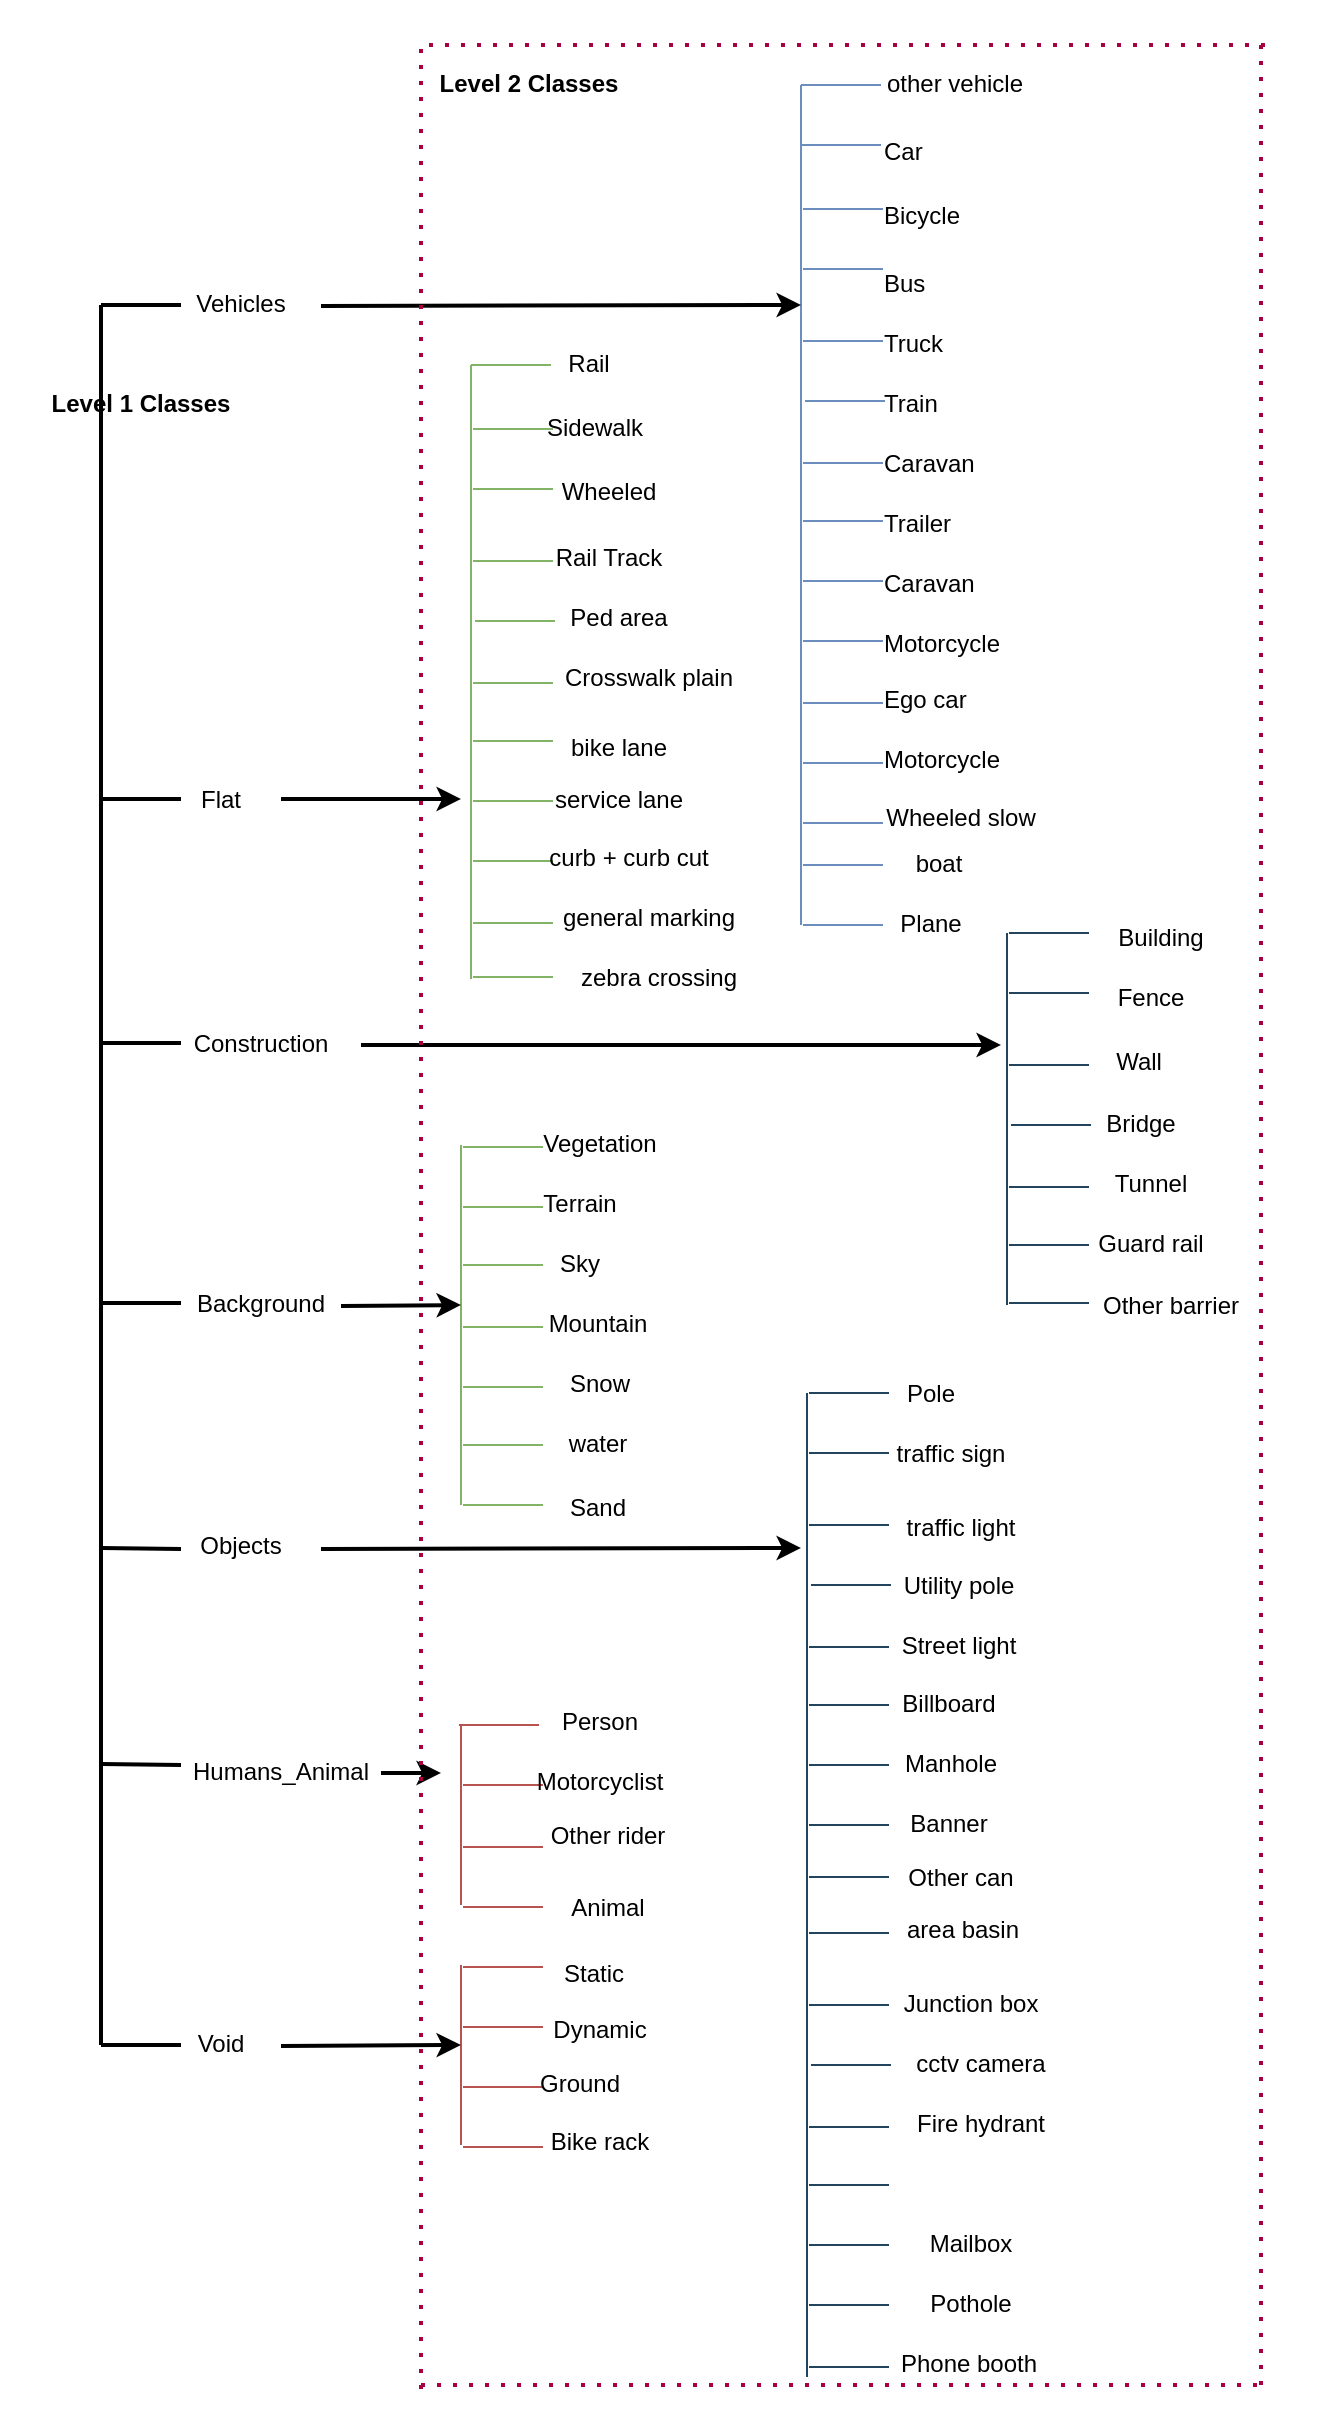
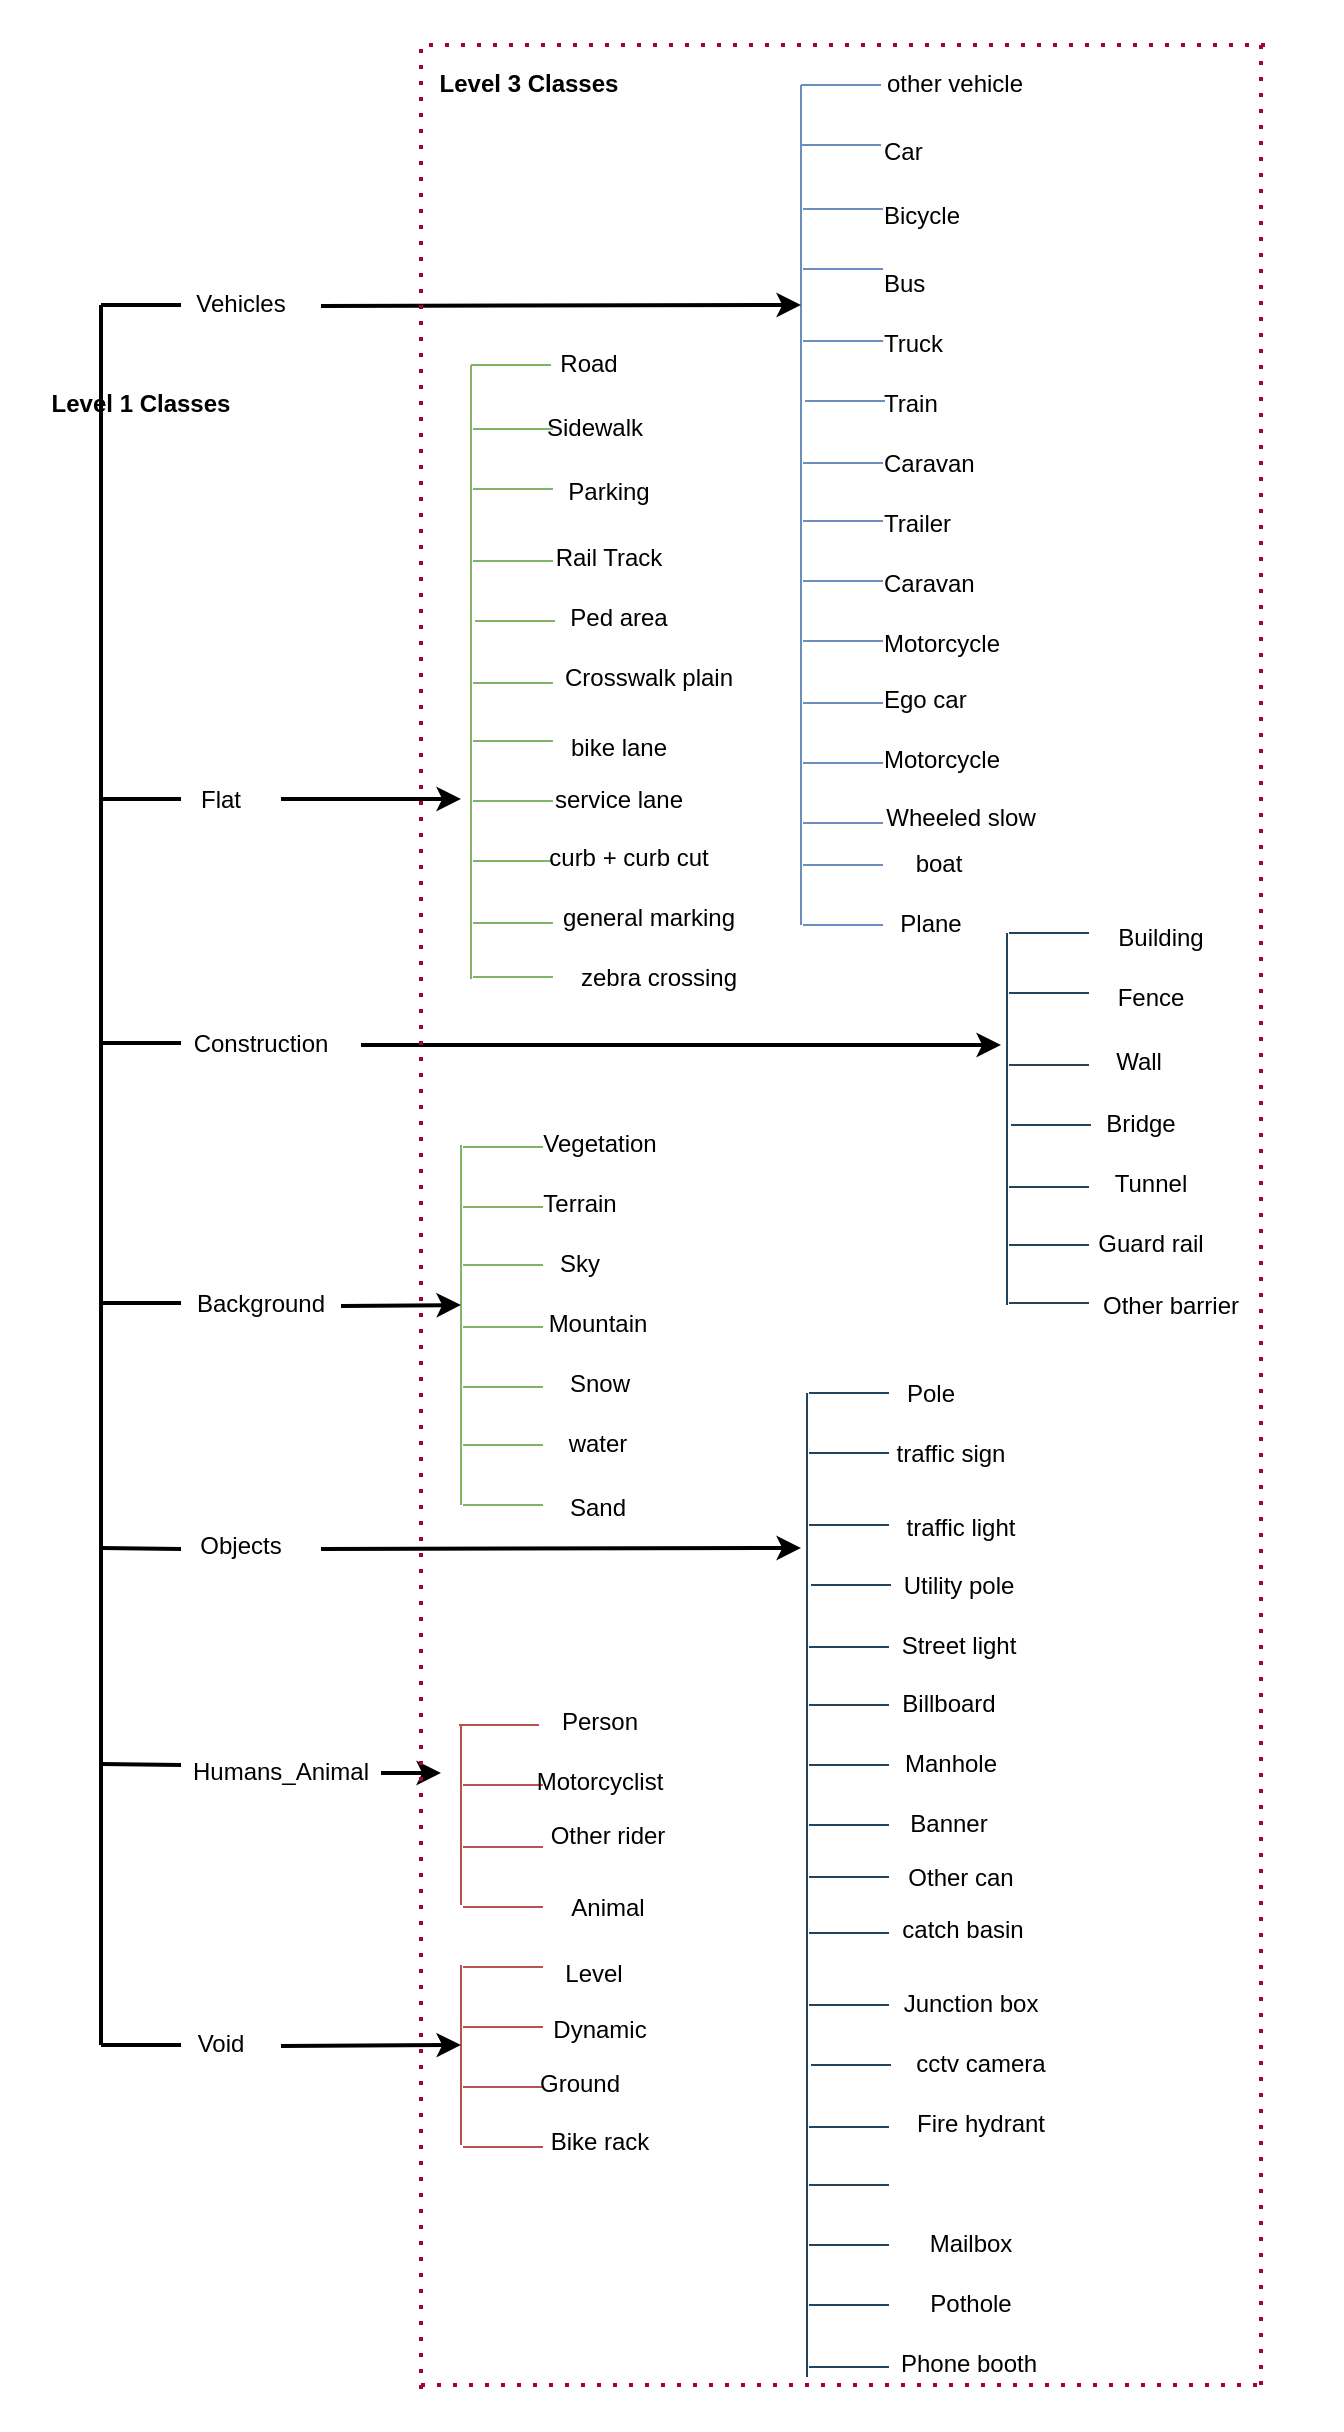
node "Level 2 Classes": label "Level 2 Classes" -> "Level 3 Classes"
node "Rail": label "Rail" -> "Road"
node "Wheeled": label "Wheeled" -> "Parking"
node "area basin": label "area basin" -> "catch basin"
node "Static": label "Static" -> "Level"
